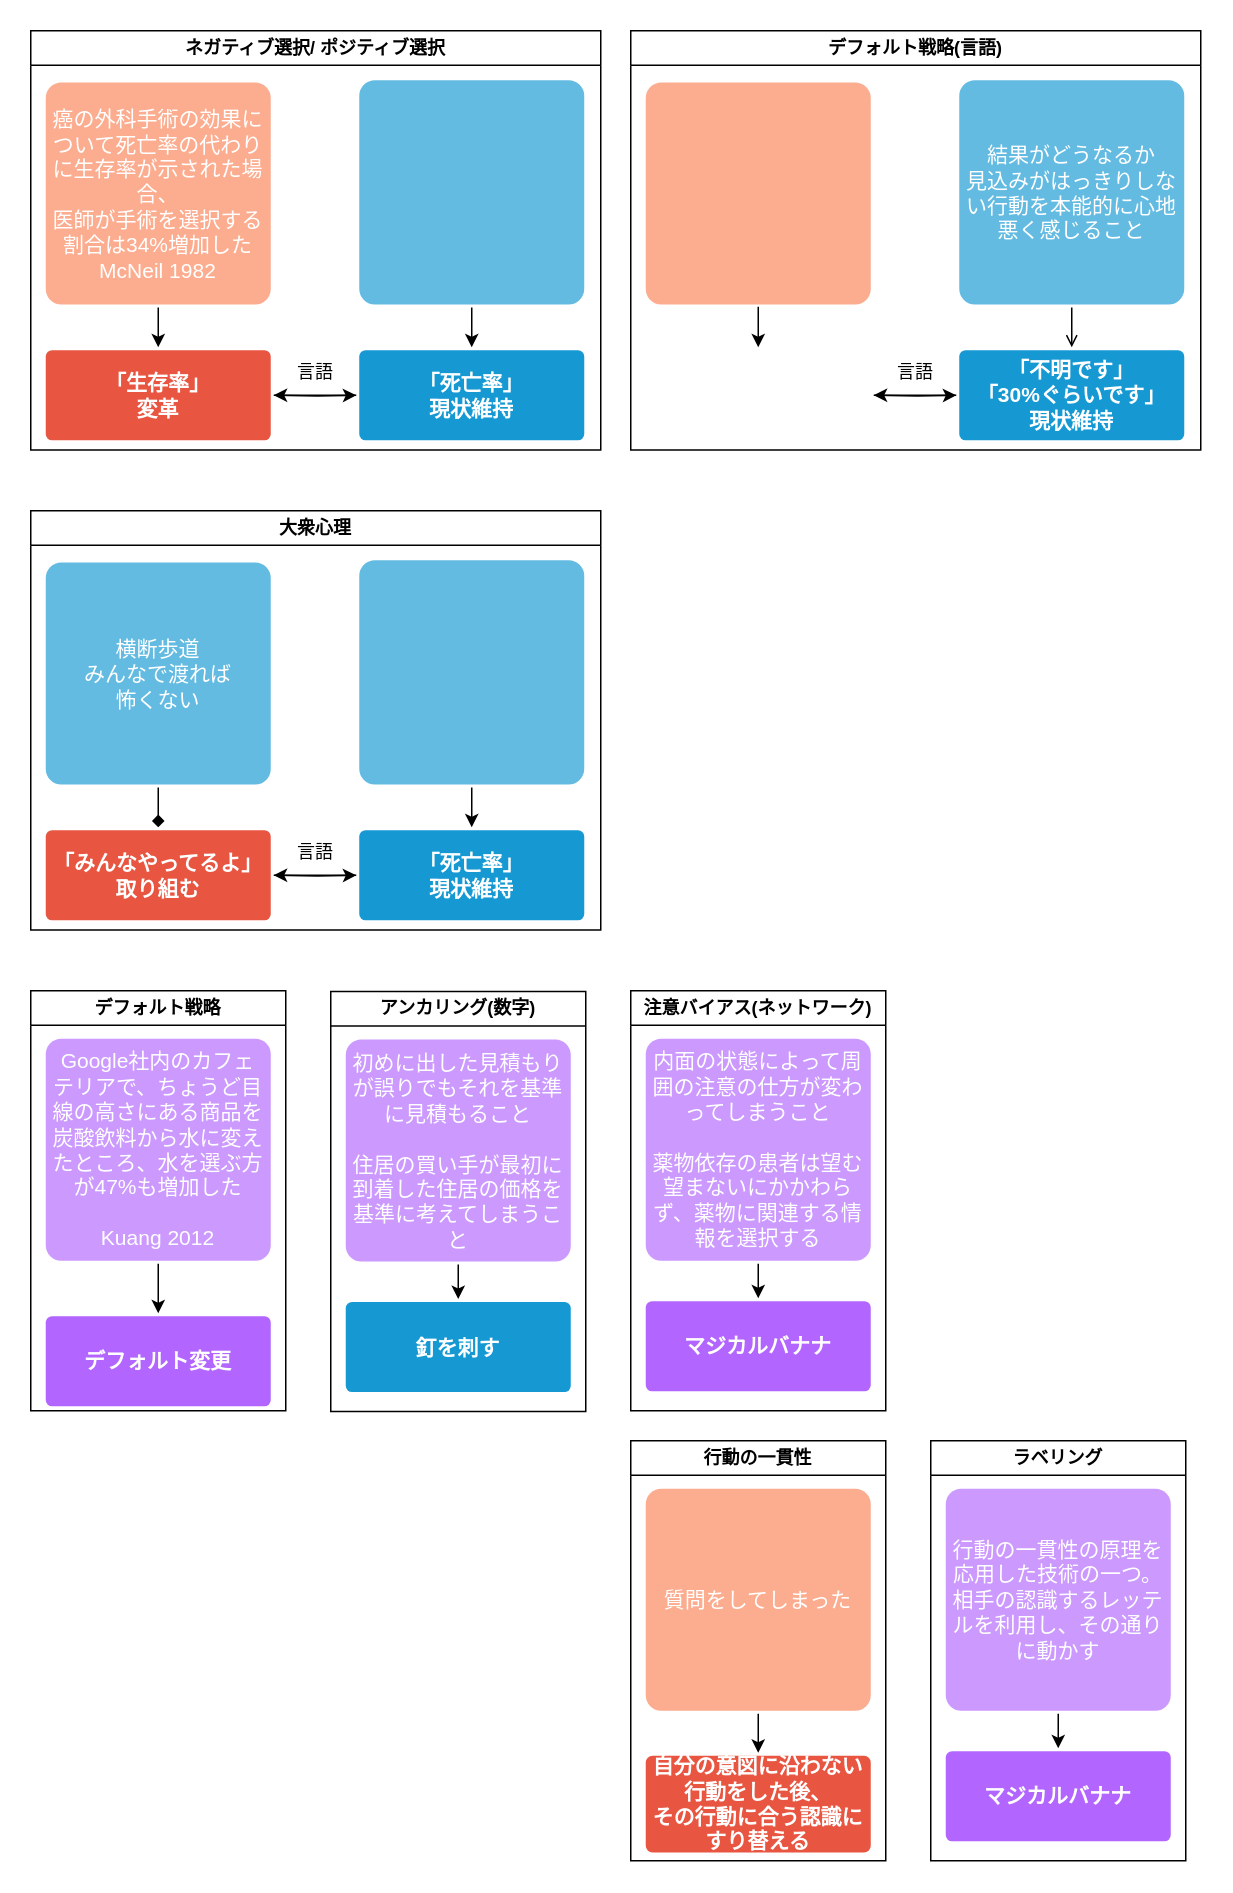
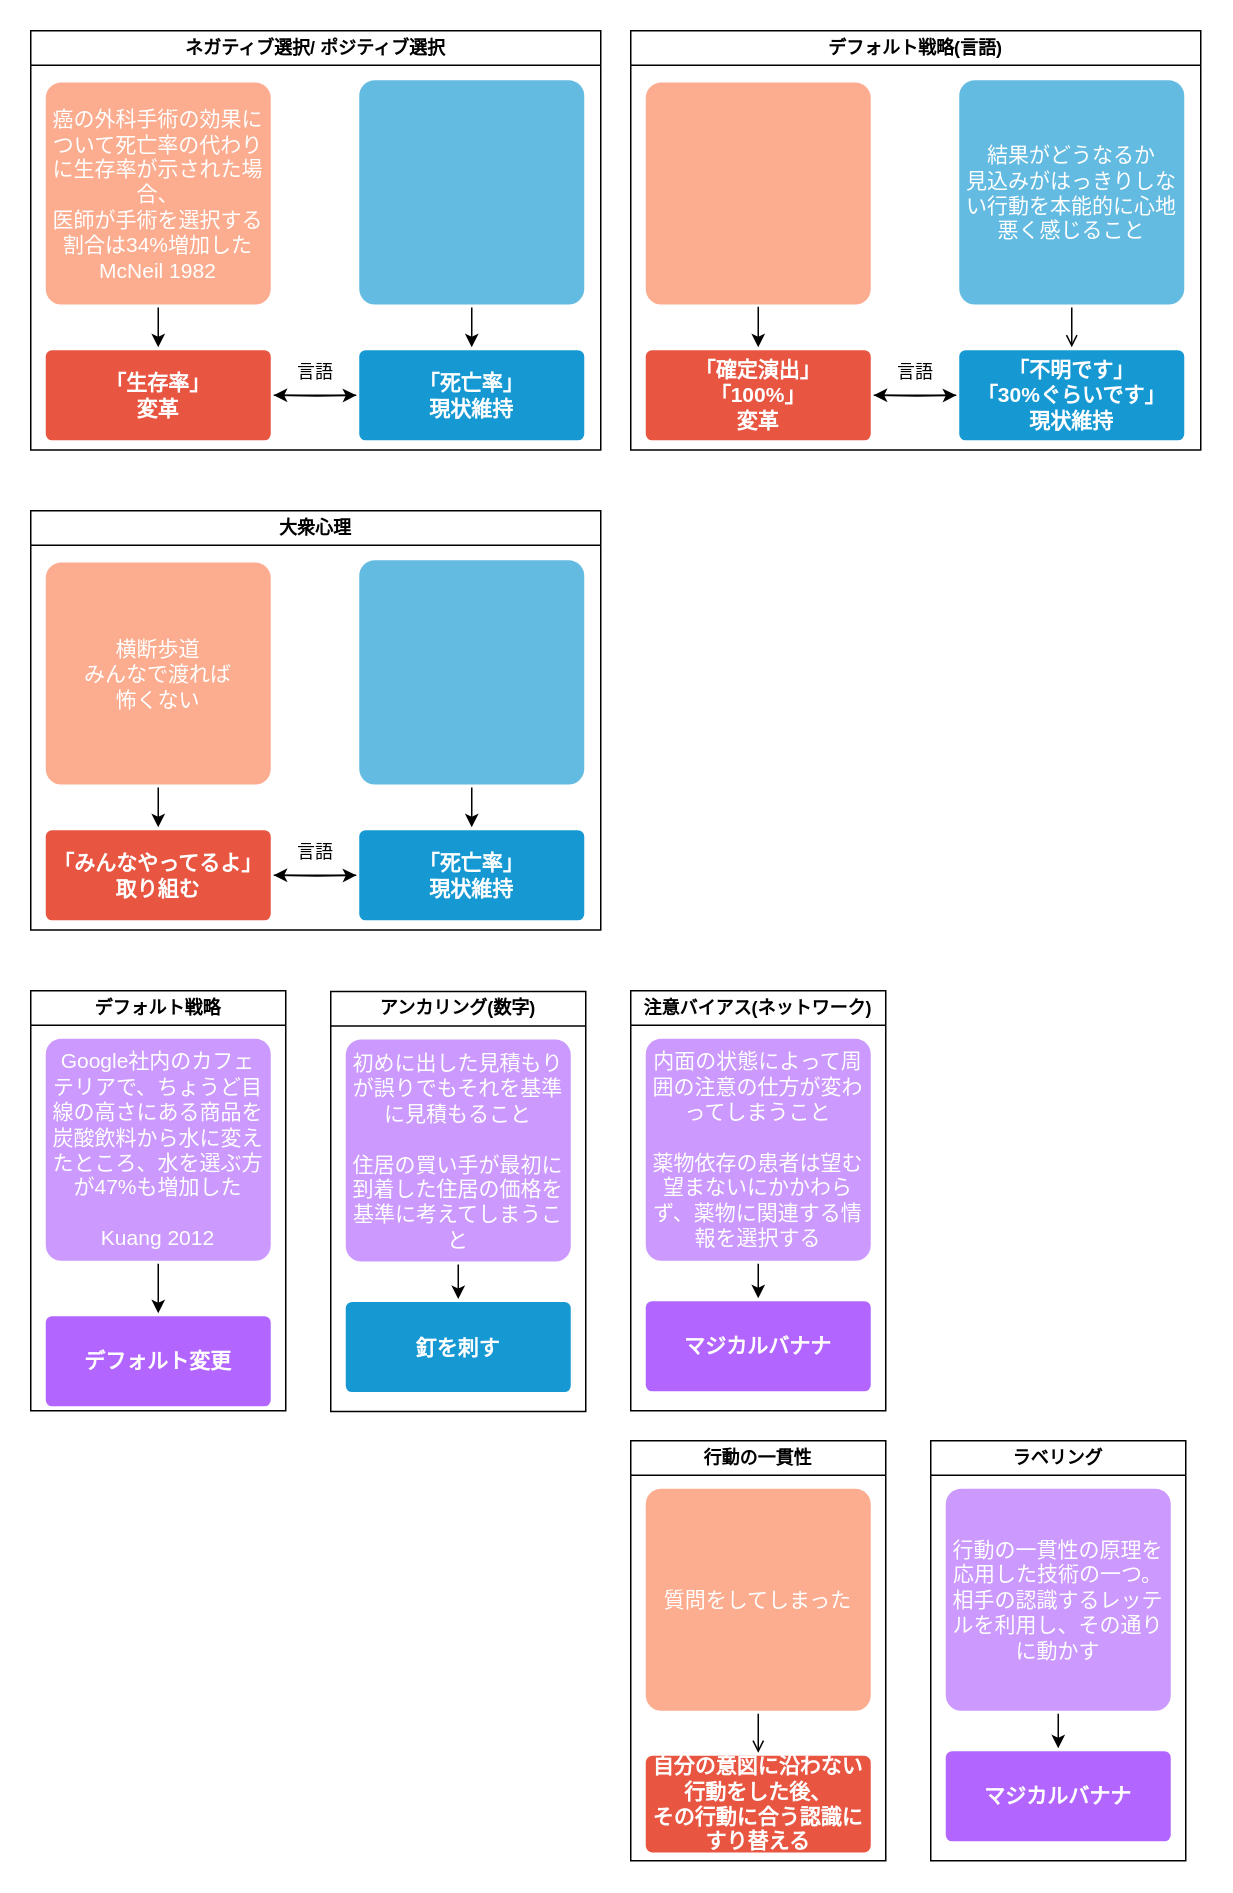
node "「確定演出」「100%」変革": added
node "横断歩道 みんなで渡れば 怖くない": fillcolor #64bbe2 -> #fcad90
edge "横断歩道 みんなで渡れば 怖くない" -> "「みんなやってるよ」 取り組む": arrowhead diamond -> classic
edge "質問をしてしまった" -> "自分の意図に沿わない行動をした後、その行動に合う認識にすり替える": arrowhead classic -> open
